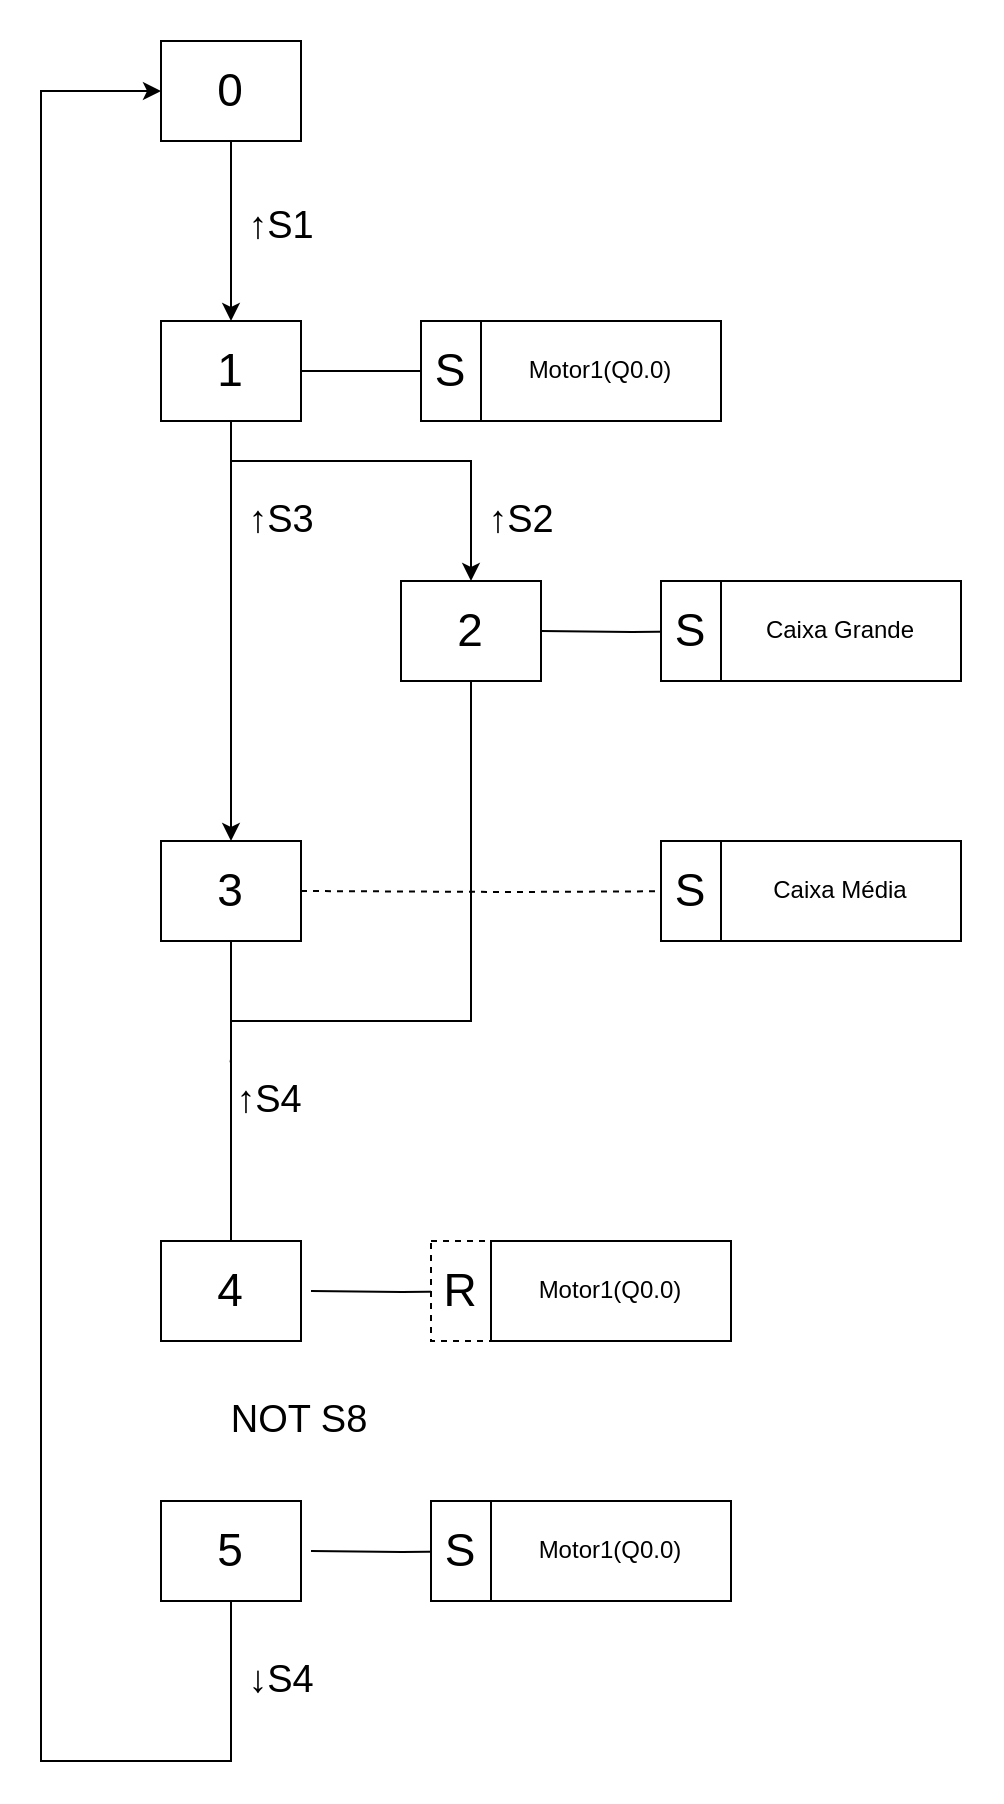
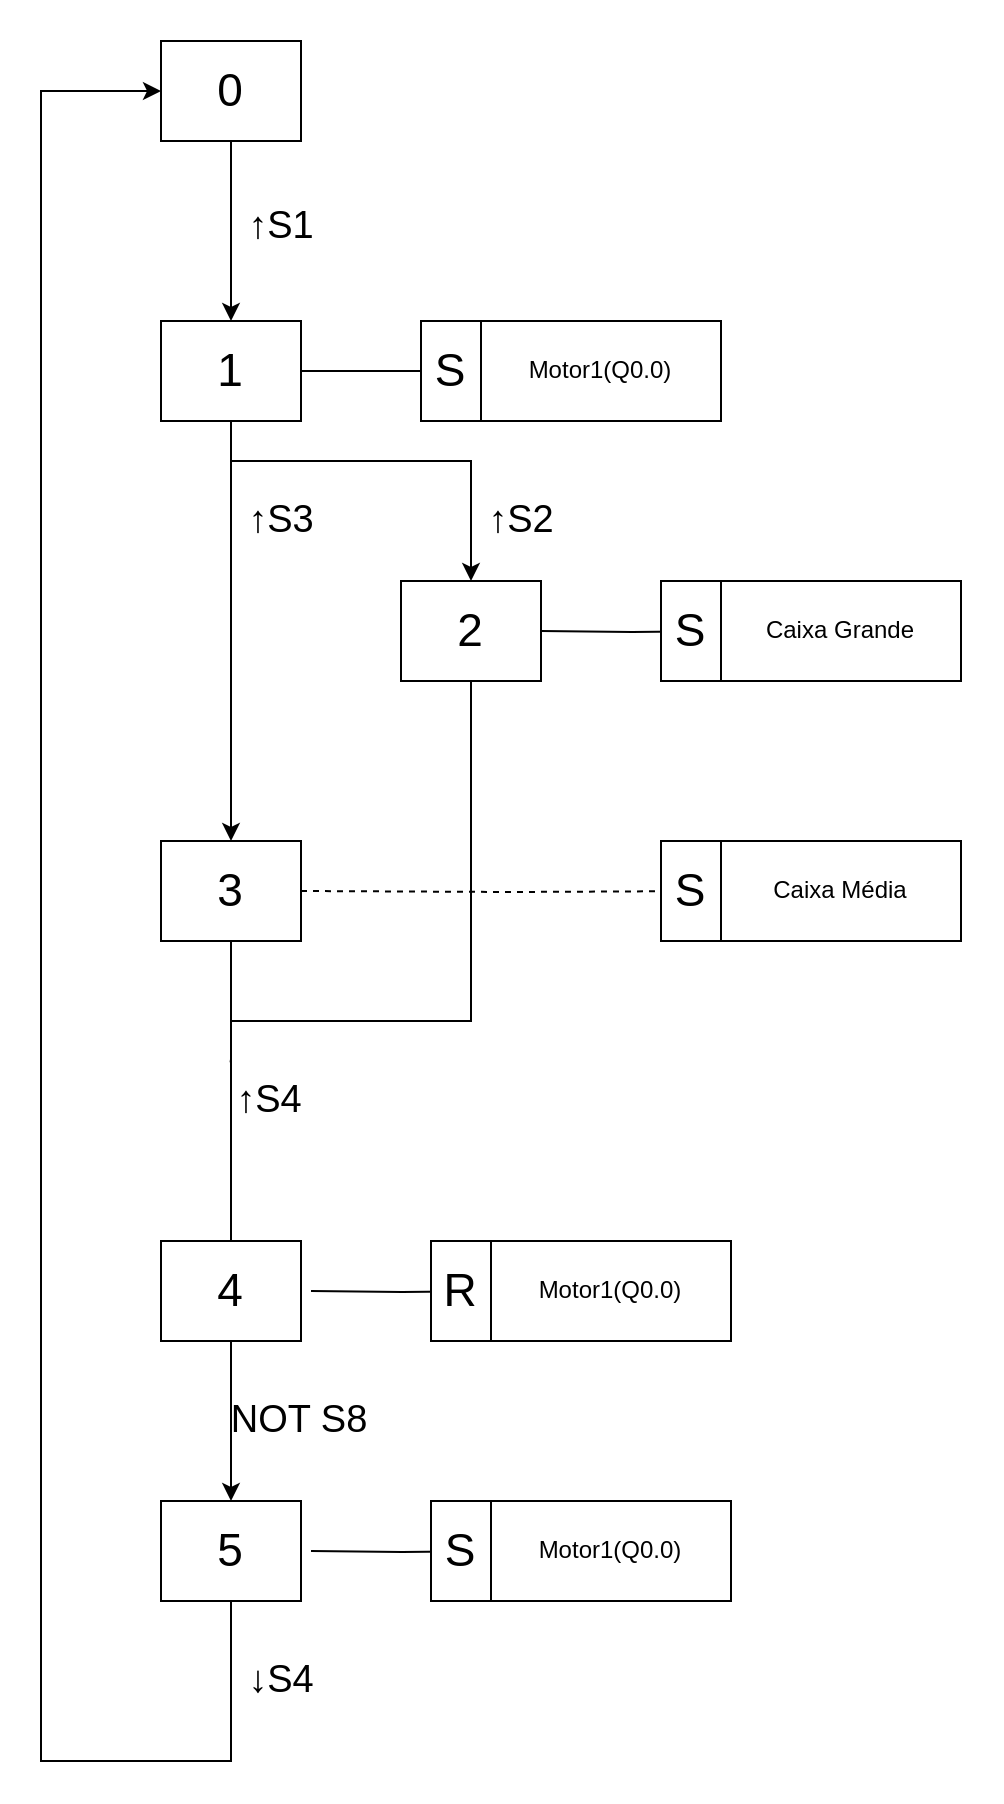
node "R": style dashed -> solid
edge "4" -> "5": added
